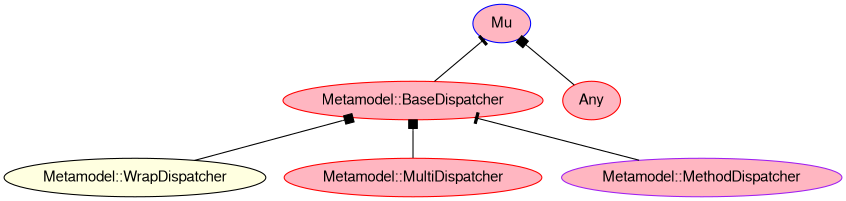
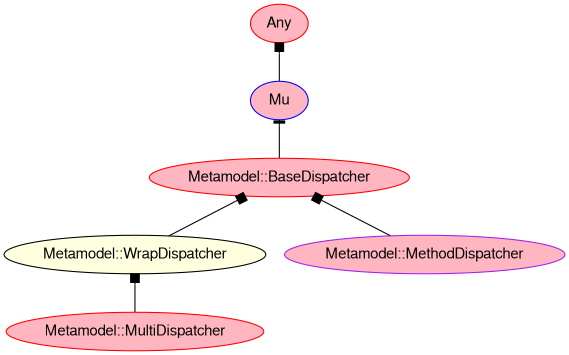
edge "Any" -> "Mu": reversed
edge "Metamodel::MethodDispatcher" -> "Metamodel::BaseDispatcher": arrowhead tee -> box
edge "Metamodel::MultiDispatcher" -> "Metamodel::BaseDispatcher": now "Metamodel::MultiDispatcher" -> "Metamodel::WrapDispatcher"
